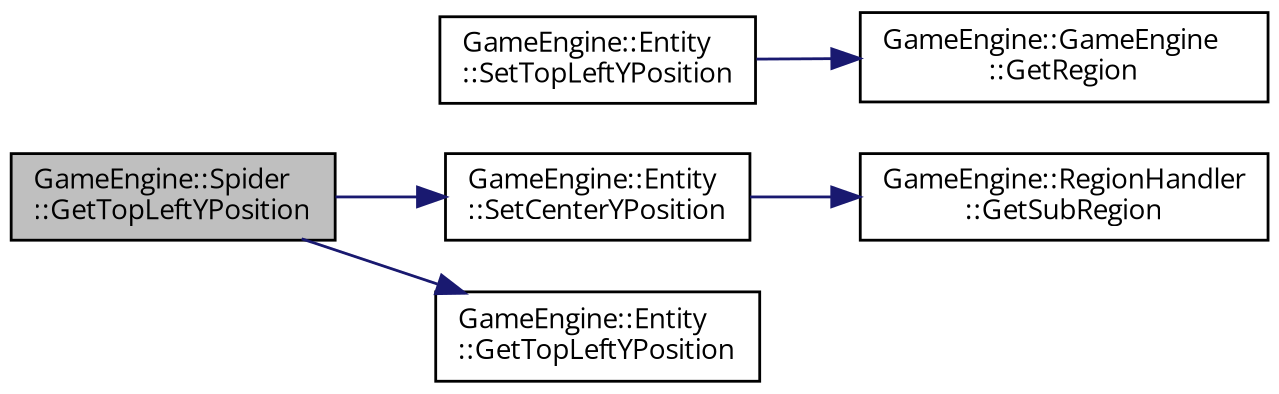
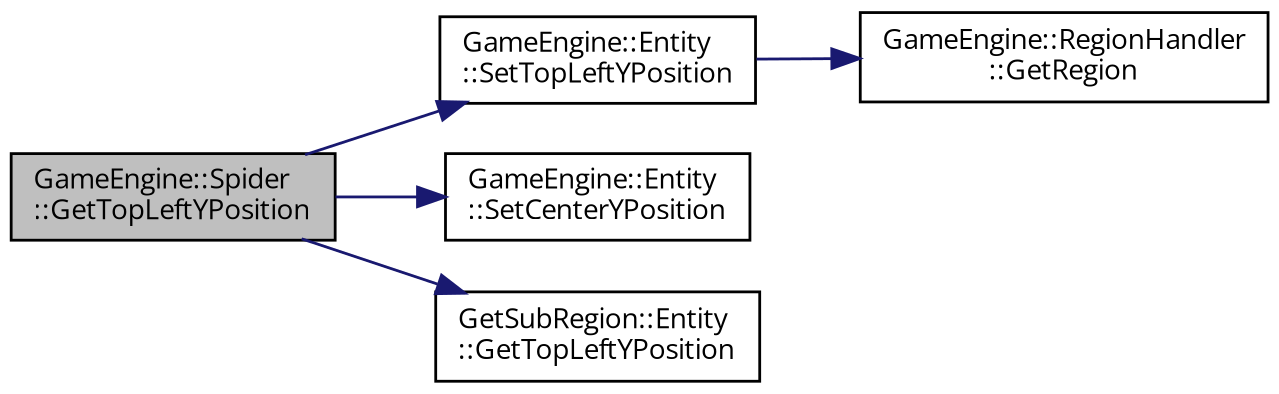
node "GameEngine::GameEngine ::GetRegion": label "GameEngine::GameEngine ::GetRegion" -> "GameEngine::RegionHandler ::GetRegion"
edge "GameEngine::Spider ::GetTopLeftYPosition" -> "GameEngine::Entity ::SetTopLeftYPosition": added
node "GameEngine::RegionHandler ::GetSubRegion": removed
node "GameEngine::Entity ::GetTopLeftYPosition": label "GameEngine::Entity ::GetTopLeftYPosition" -> "GetSubRegion::Entity ::GetTopLeftYPosition"
